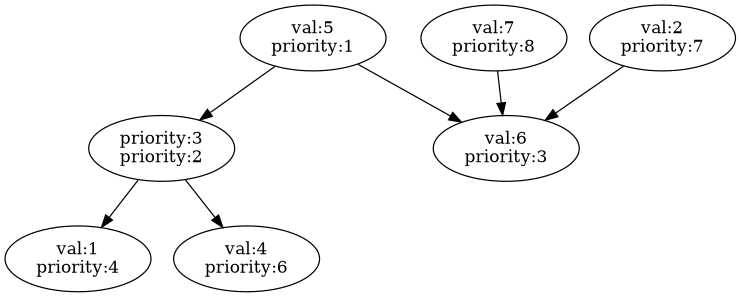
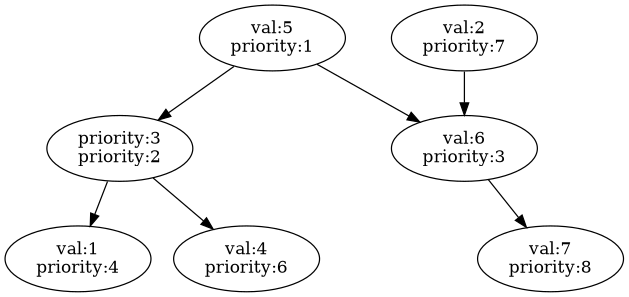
edge "val:7 priority:8" -> "val:6 priority:3": reversed
